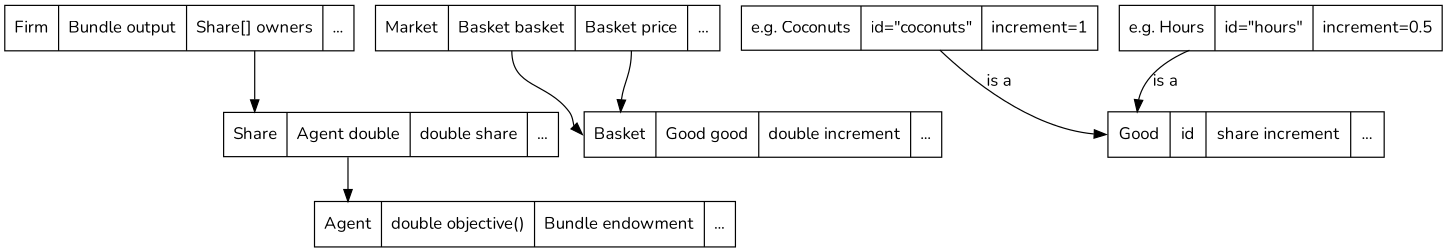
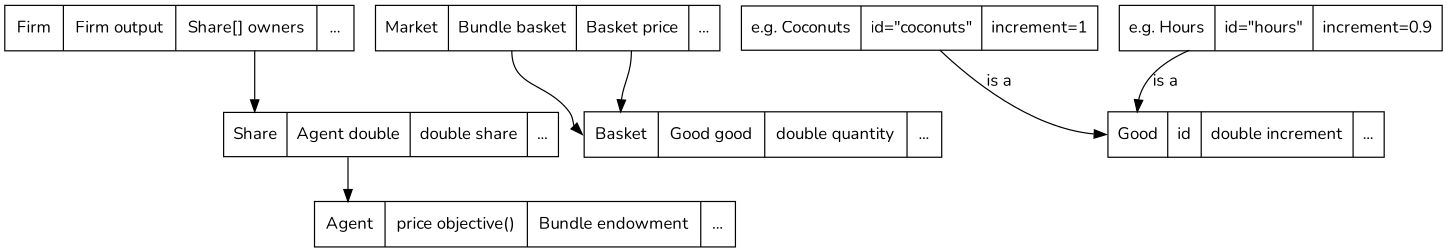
node "Firm": text "Bundle output" -> "Firm output"
node "Market": text "Basket basket" -> "Bundle basket"
node "e.g. Hours": text "increment=0.5" -> "increment=0.9"
node "Basket": text "double increment" -> "double quantity"
node "Good": text "share increment" -> "double increment"
node "Agent": text "double objective()" -> "price objective()"
